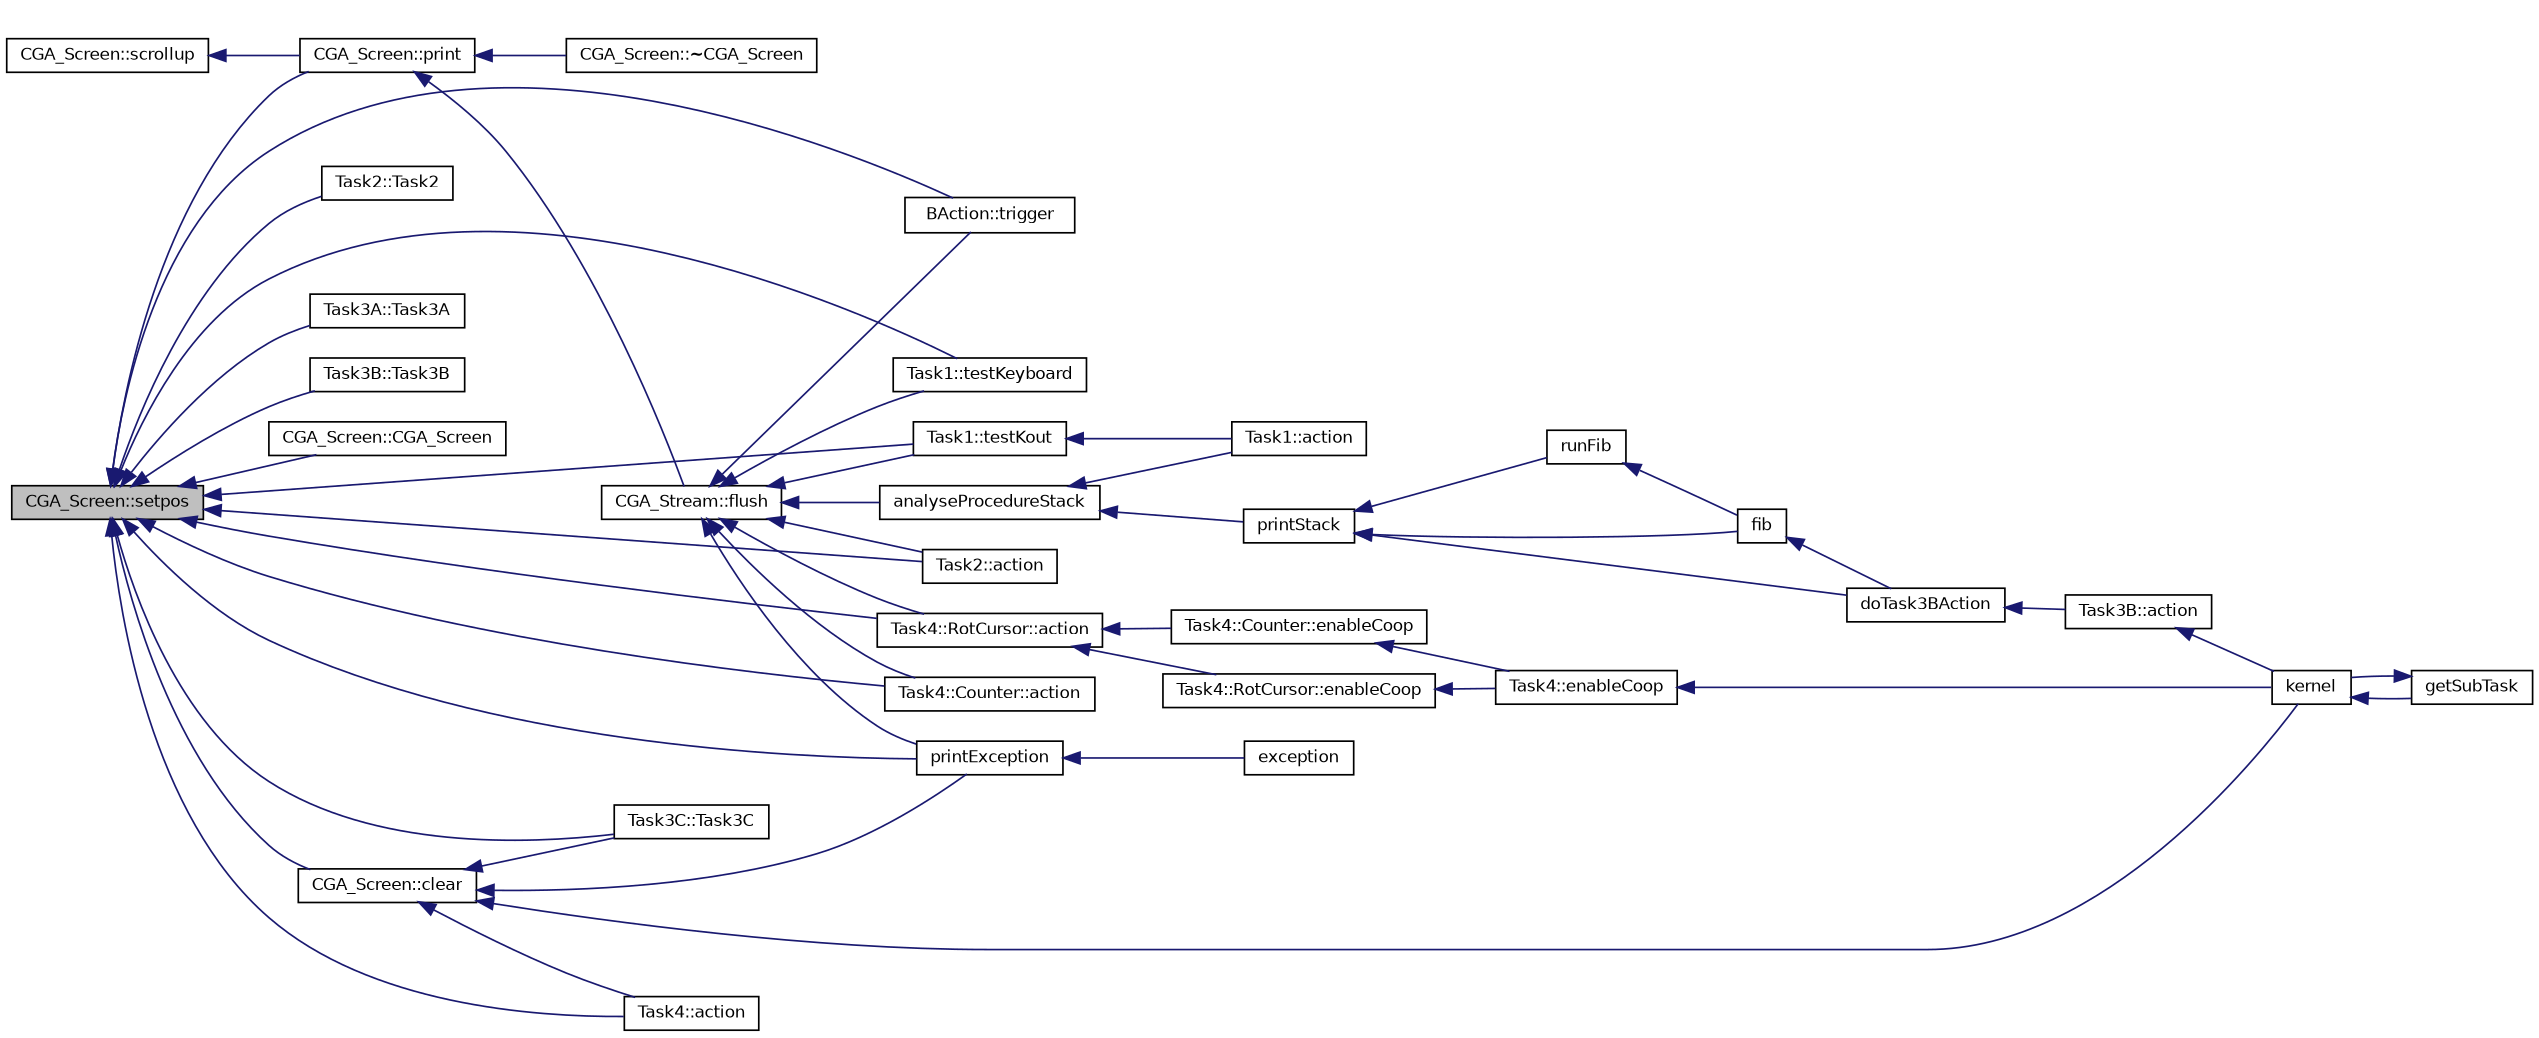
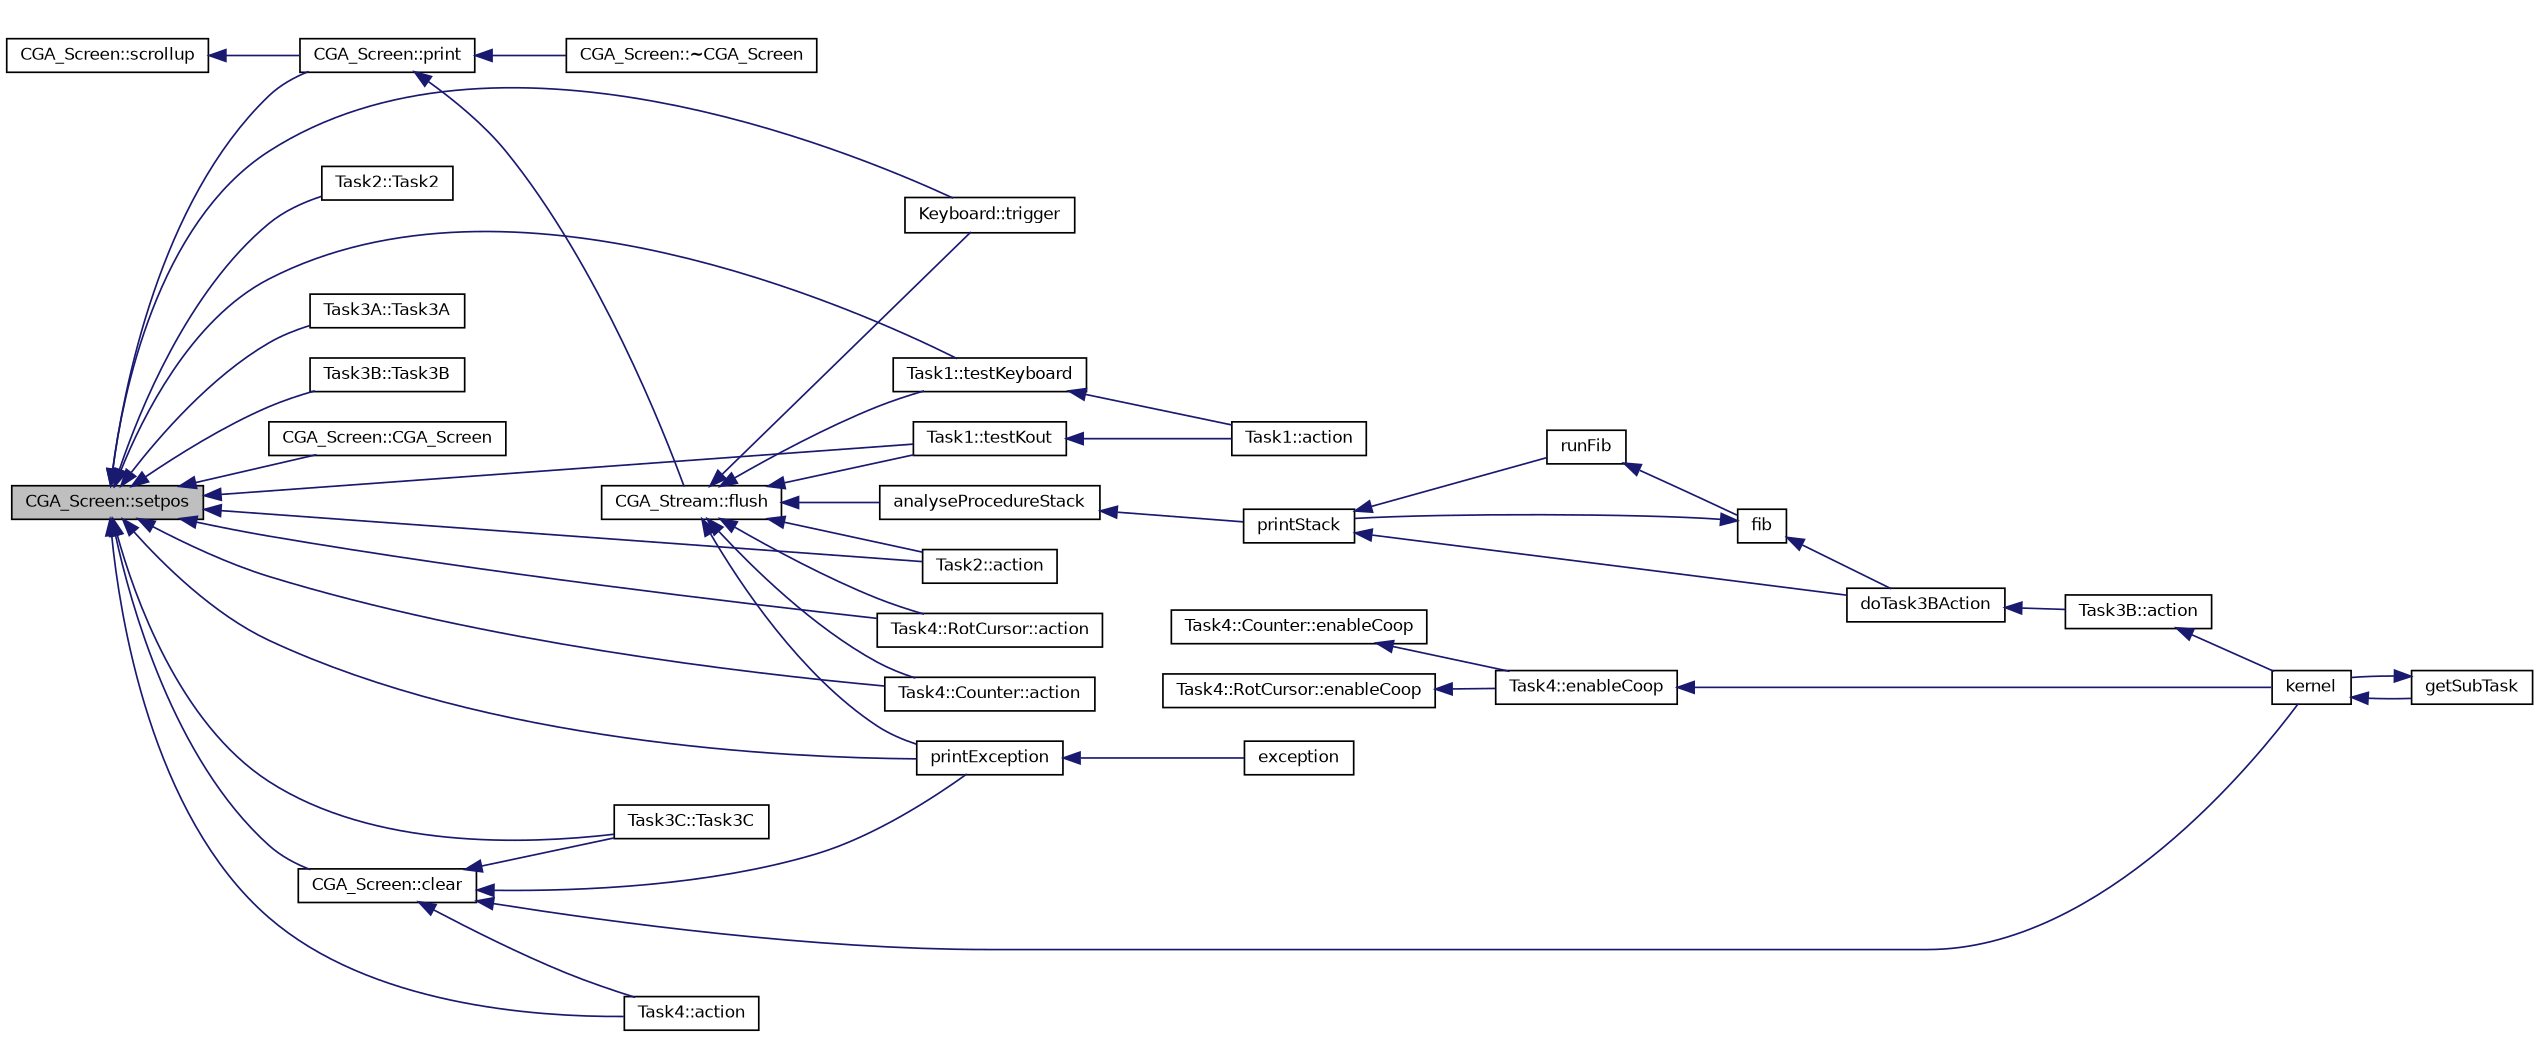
node "BAction::trigger": label "BAction::trigger" -> "Keyboard::trigger"
edge "Task1::action" -> "analyseProcedureStack": now "Task1::action" -> "Task1::testKeyboard"
edge "fib" -> "printStack": reversed
edge "Task4::Counter::enableCoop" -> "Task4::RotCursor::action": removed
edge "Task4::RotCursor::enableCoop" -> "Task4::RotCursor::action": removed
